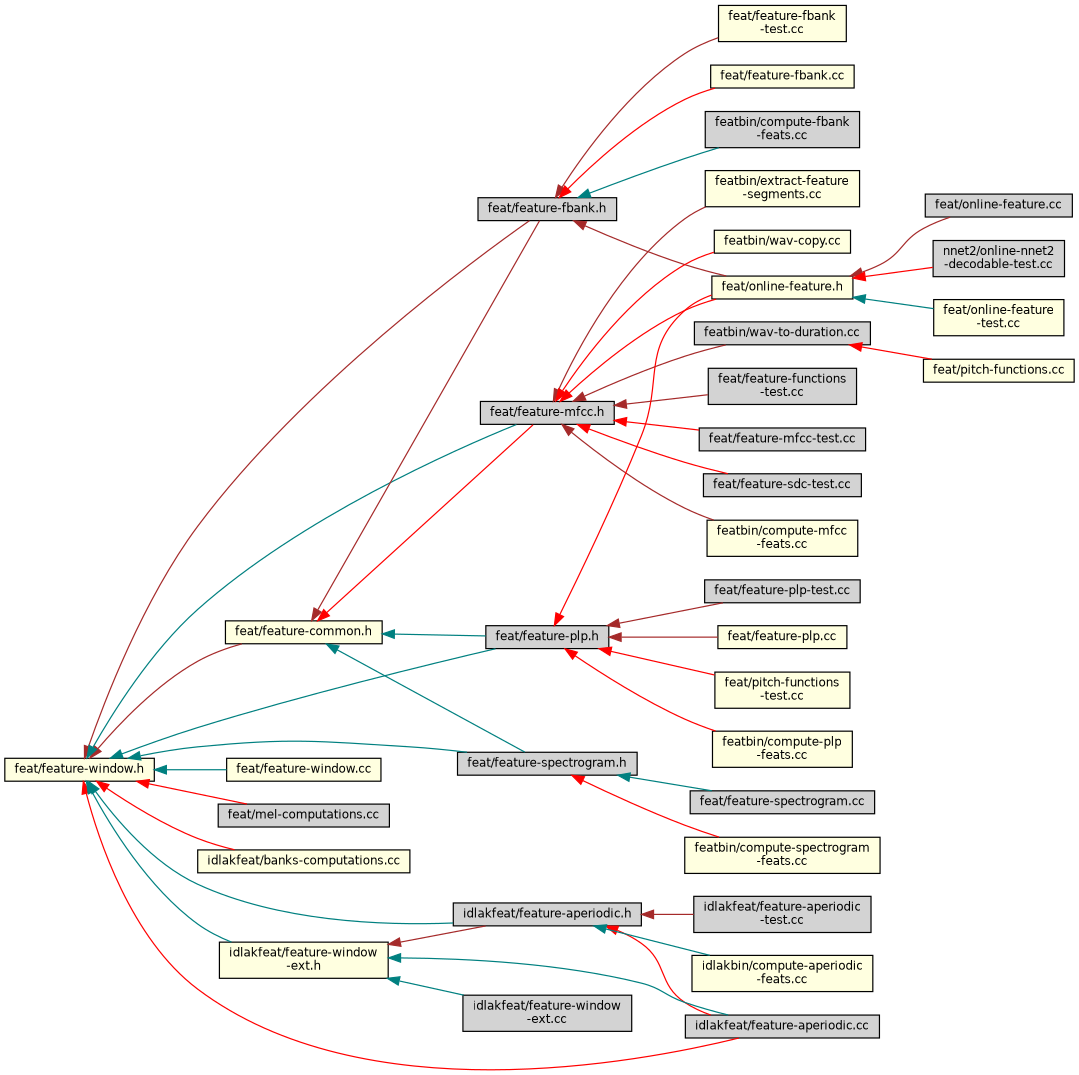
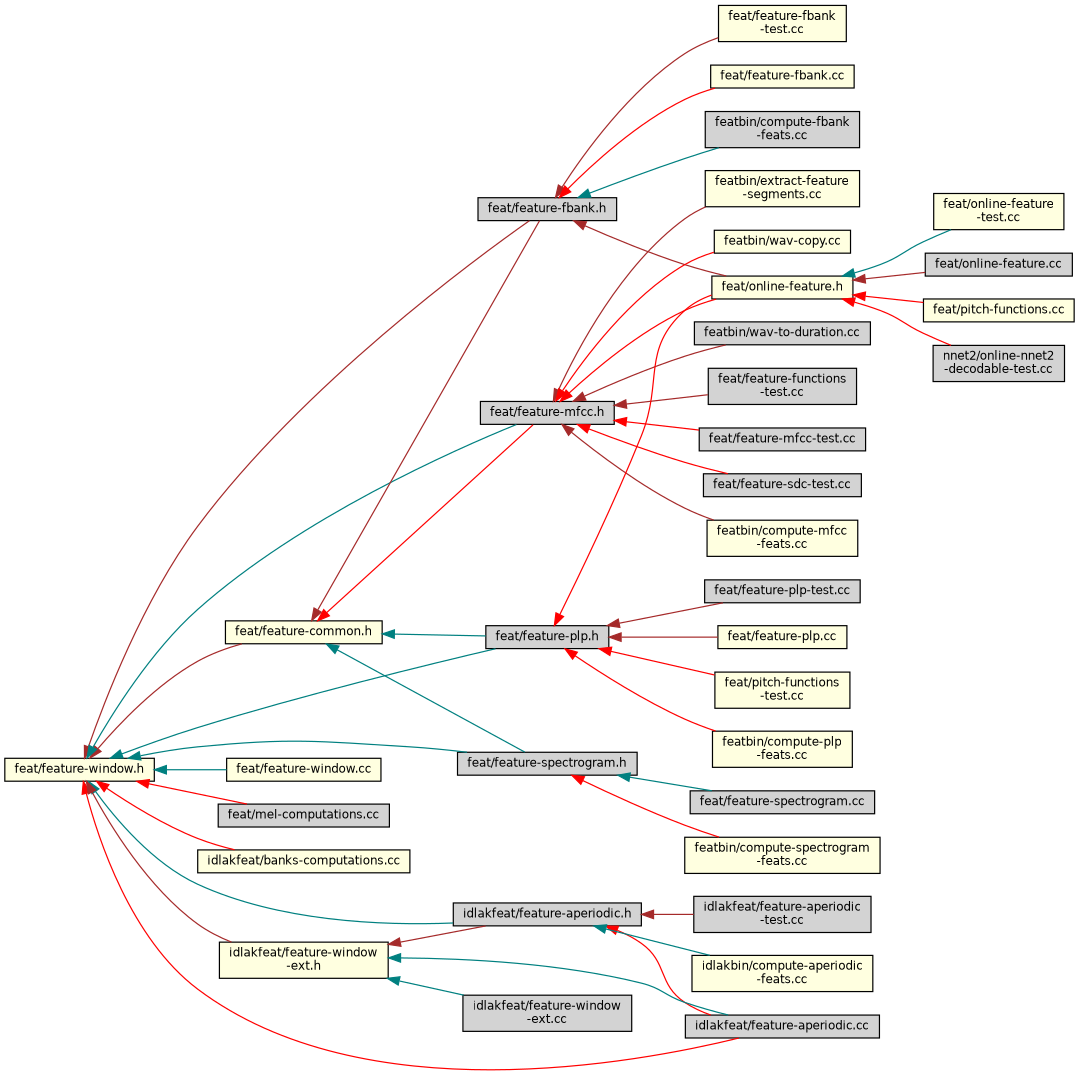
edge "feat/pitch-functions.cc" -> "featbin/wav-to-duration.cc": now "feat/pitch-functions.cc" -> "feat/online-feature.h"
edge "idlakfeat/feature-window -ext.h" -> "feat/feature-window.h": color teal -> brown
